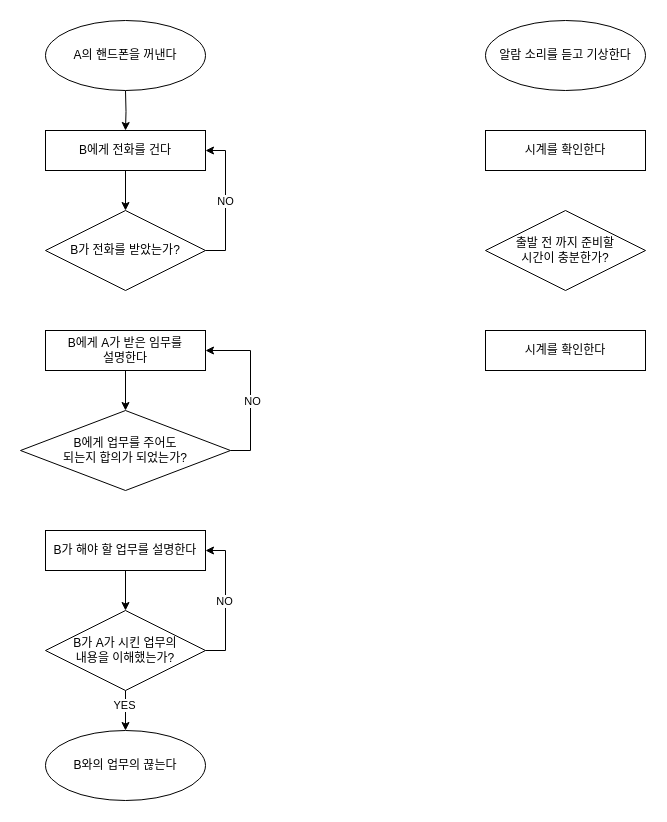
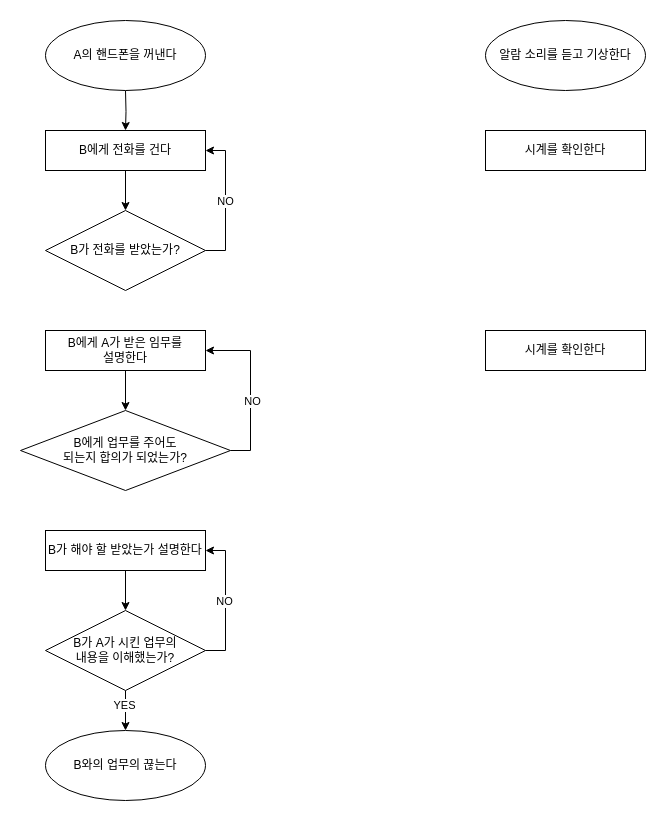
node "출발 전 까지 준비할 시간이 충분한가?": removed
node "B가 해야 할 업무를 설명한다": label "B가 해야 할 업무를 설명한다" -> "B가 해야 할 받았는가 설명한다"
